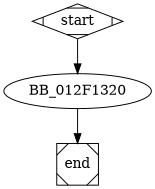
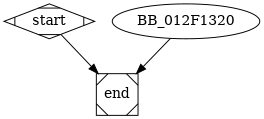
edge "start" -> "BB_012F1320": now "start" -> "end"
